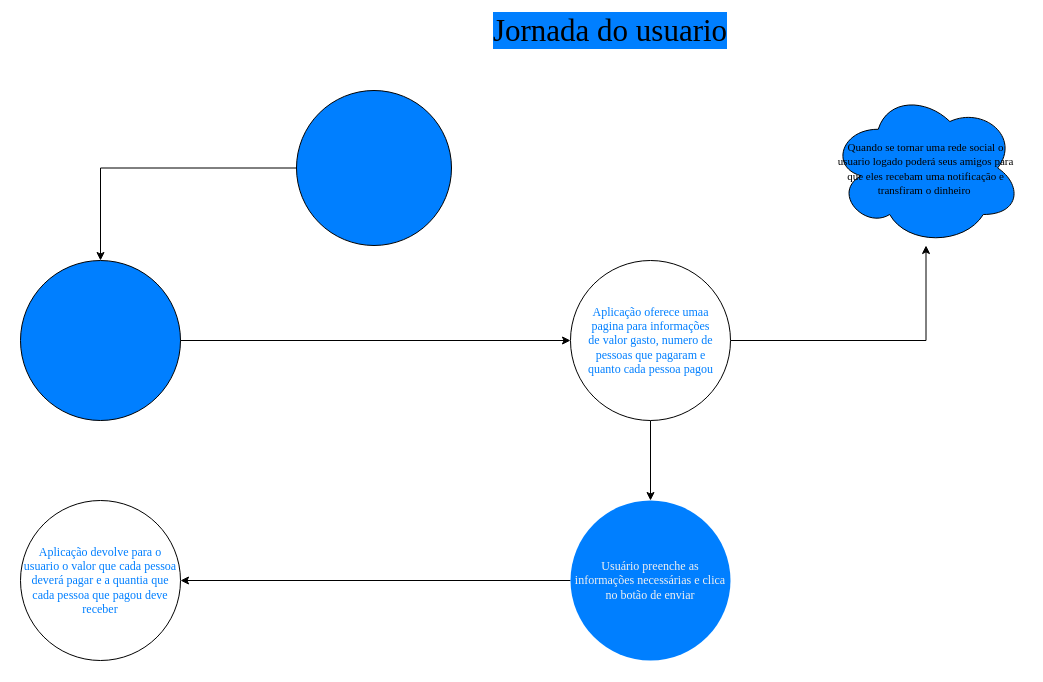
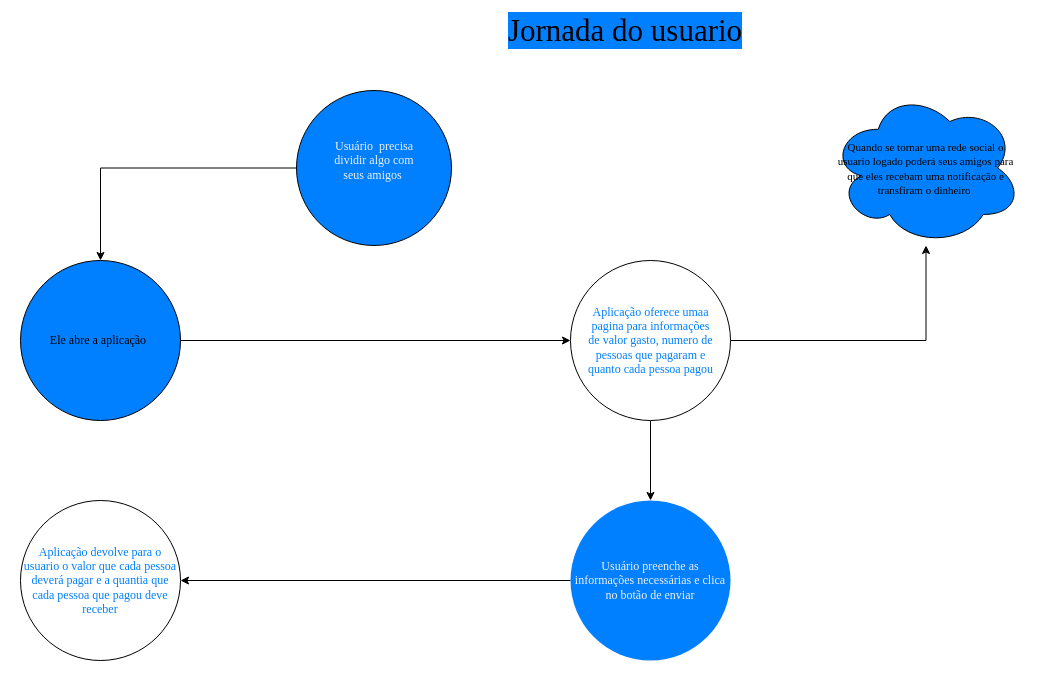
node "Jornada do usuario": moved (611, 31) -> (626, 31)
node "Usuário precisa dividir algo com seus amigos": added
node "Ele abre a aplicação": added
